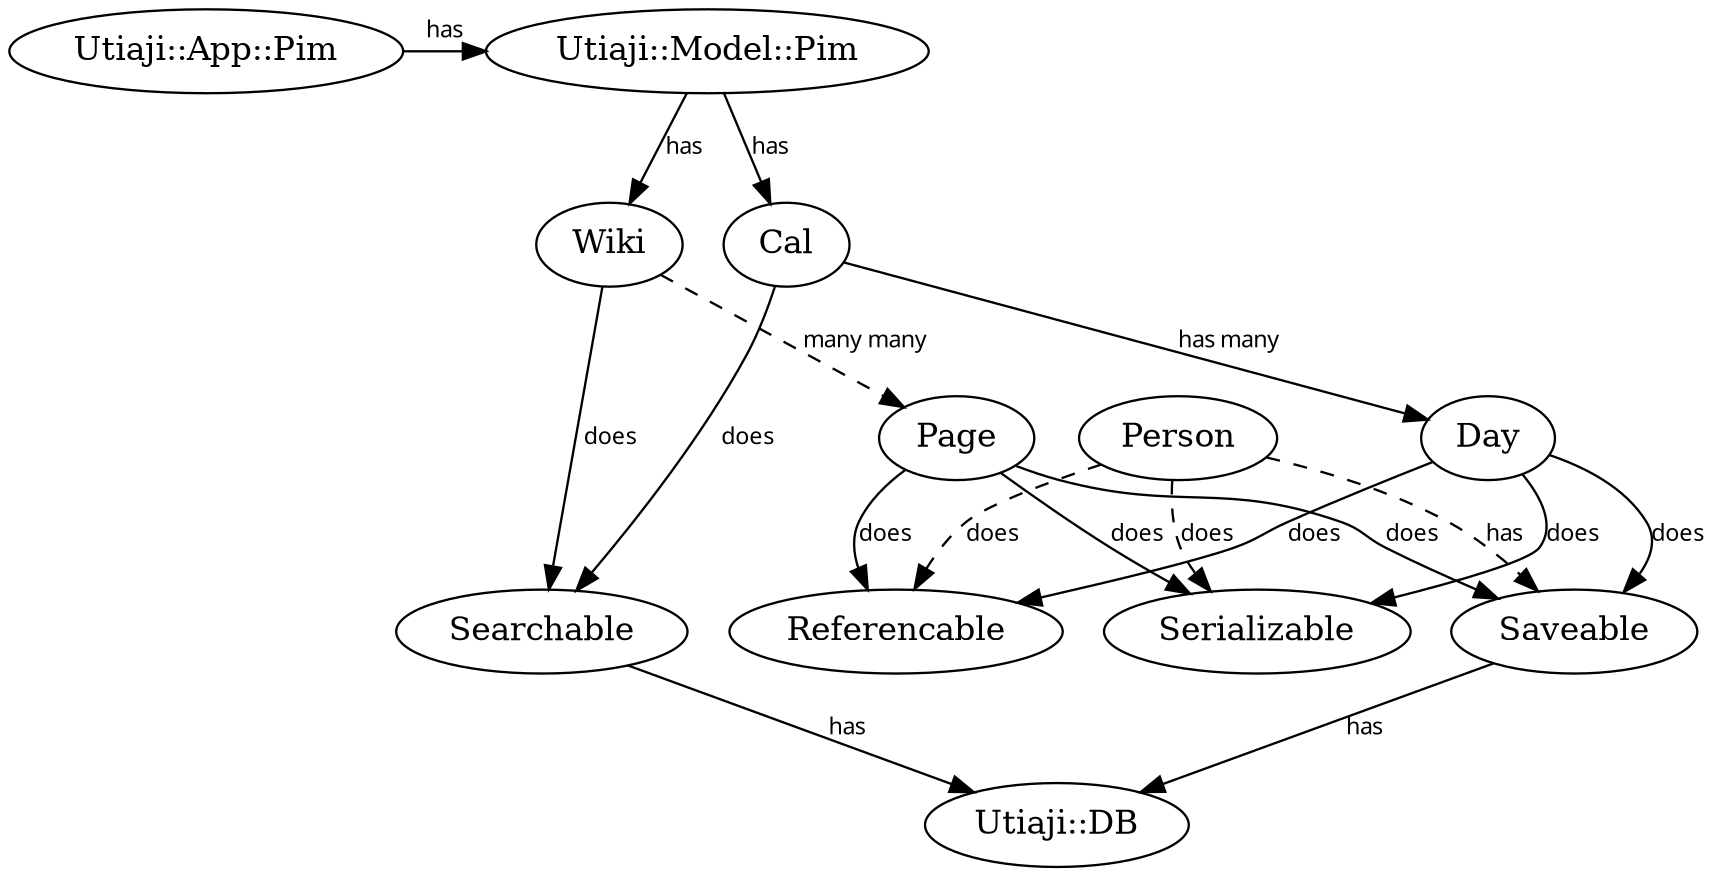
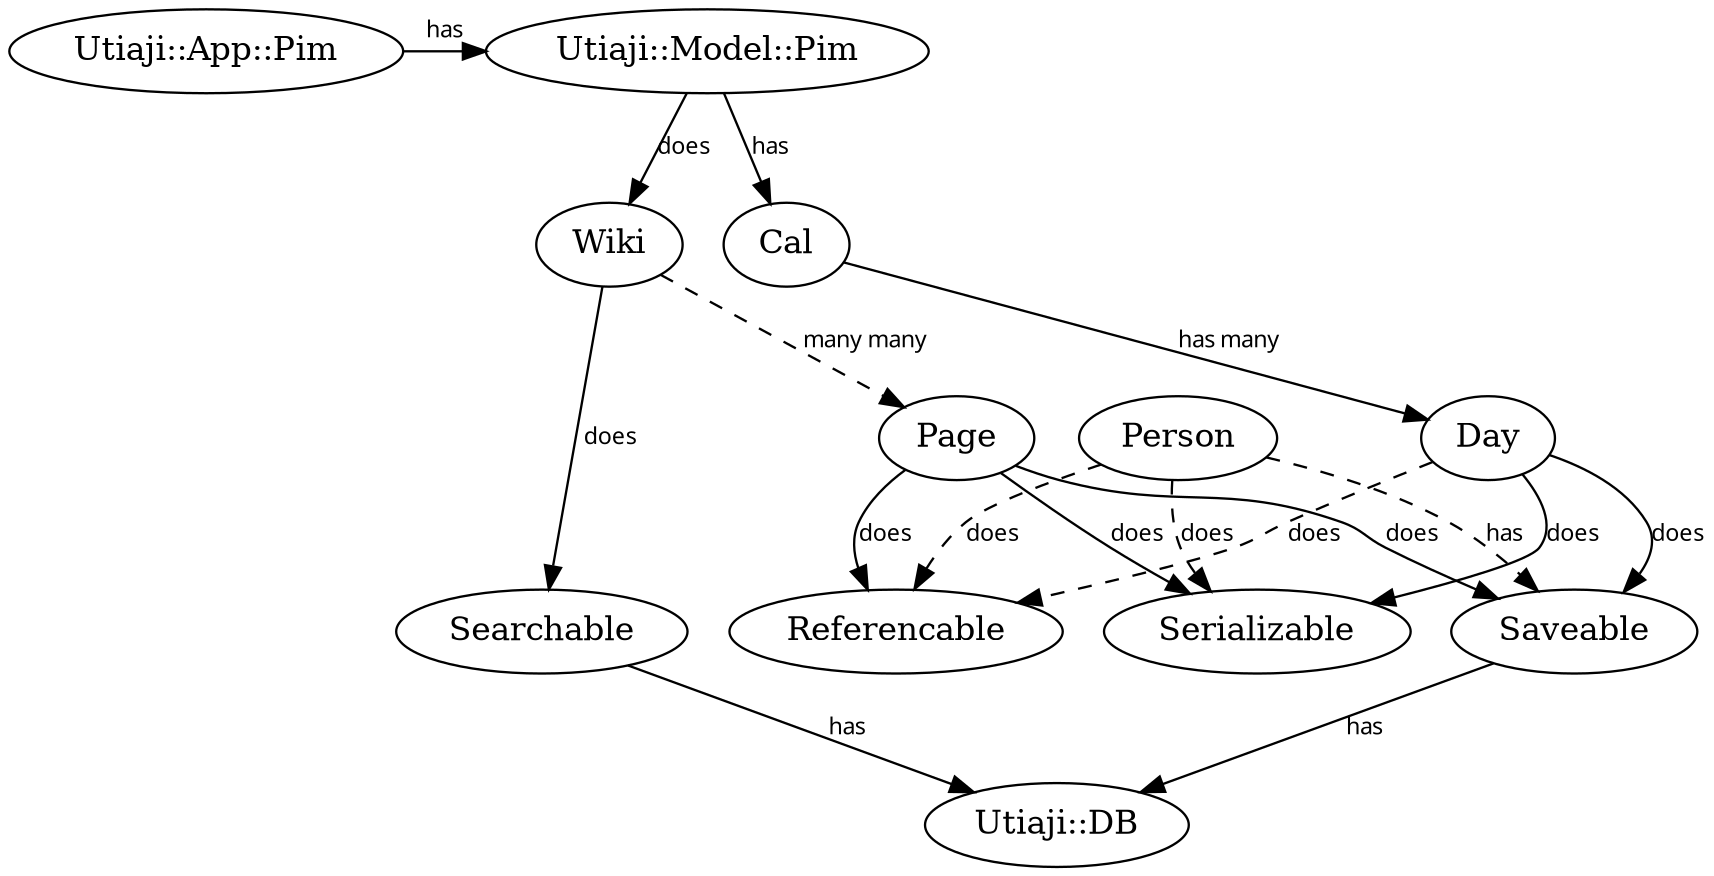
edge "Utiaji::Model::Pim" -> "Wiki": label "has" -> "does"
edge "Cal" -> "Searchable": removed, label "does"
edge "Day" -> "Referencable": style solid -> dashed
